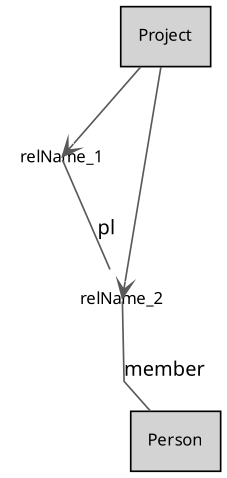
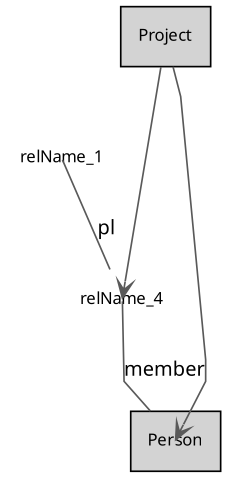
edge "Project" -> "relName_1": now "Project" -> "Person"
node "relName_2": label "relName_2" -> "relName_4"
